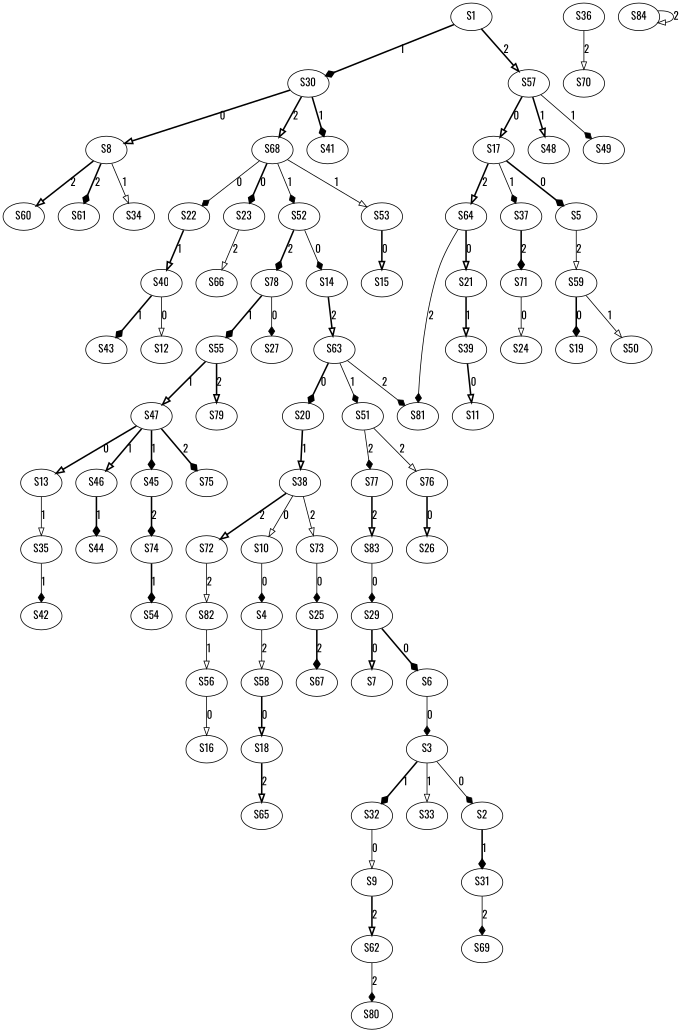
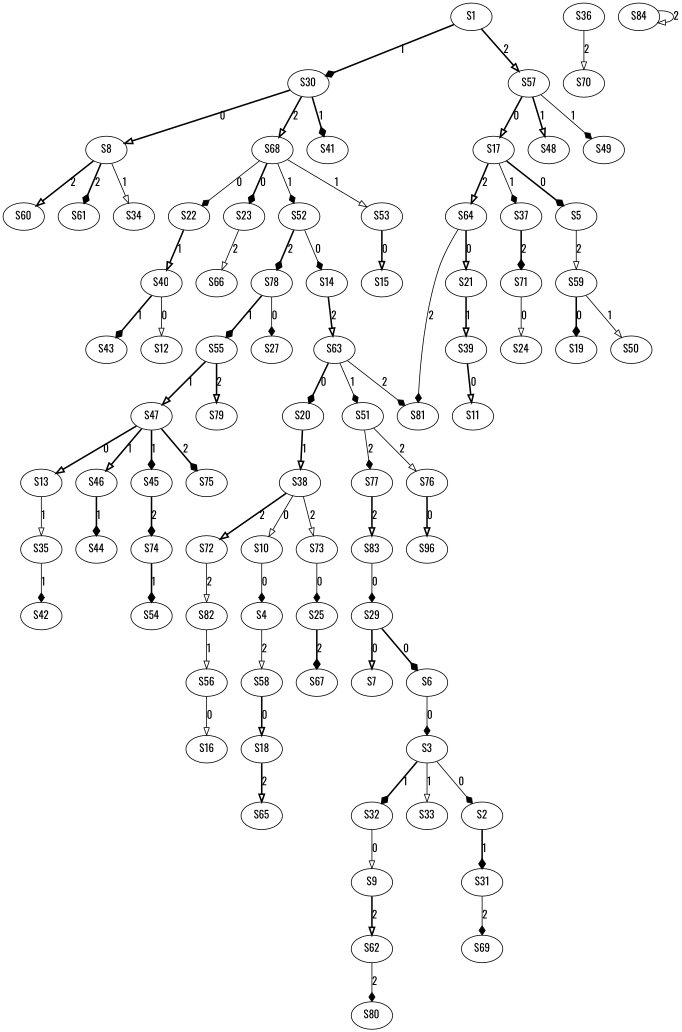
node "S26": label "S26" -> "S96"
